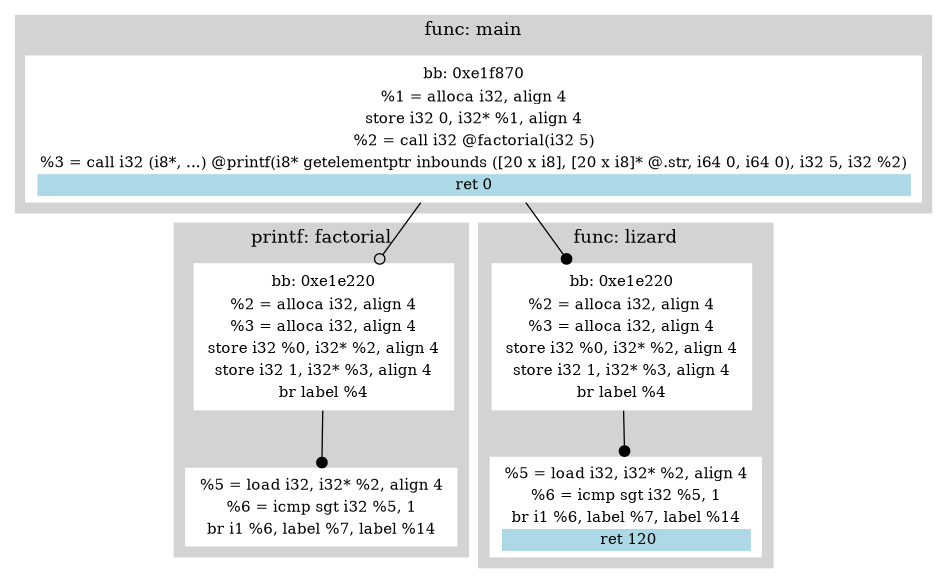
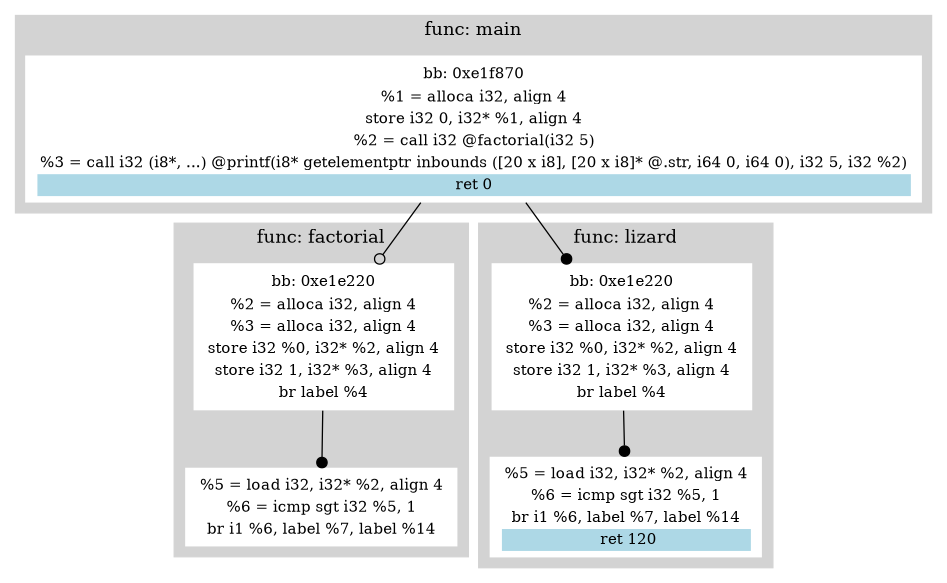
cluster "printf: factorial": label "printf: factorial" -> "func: factorial"
